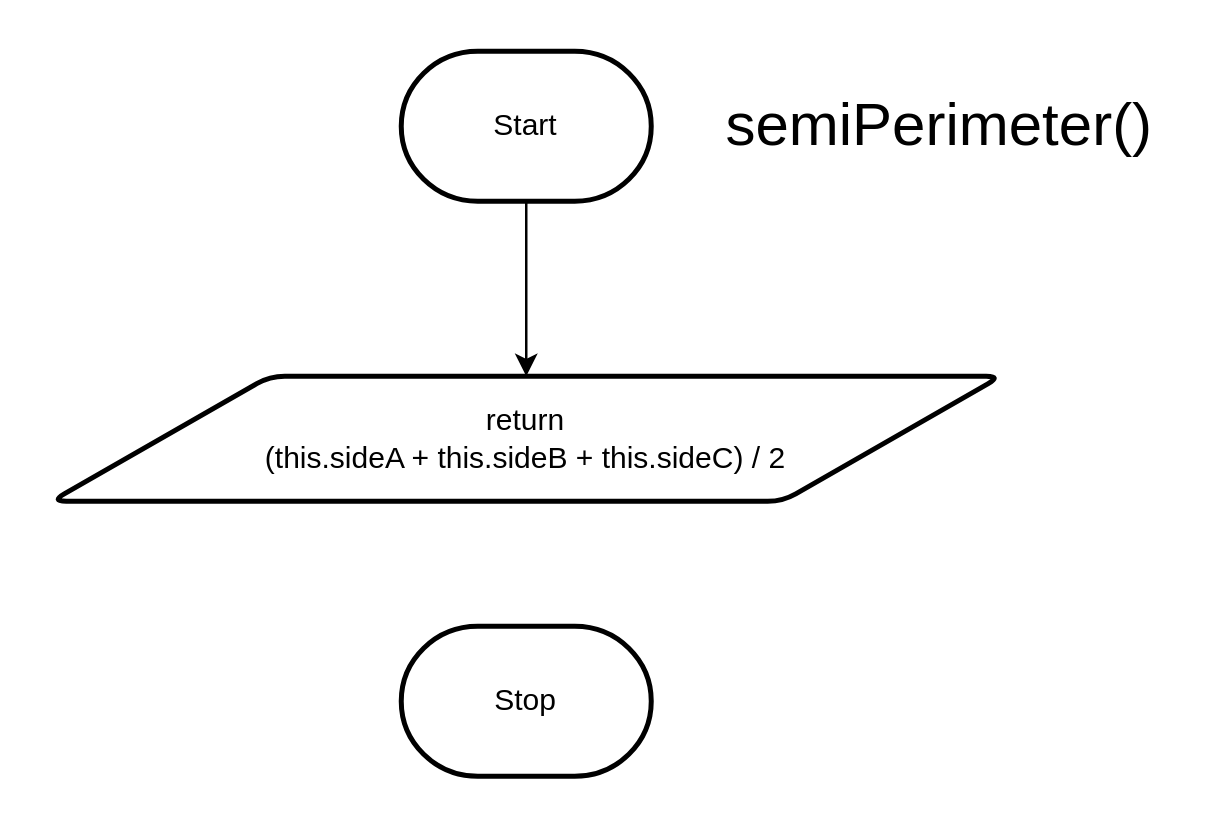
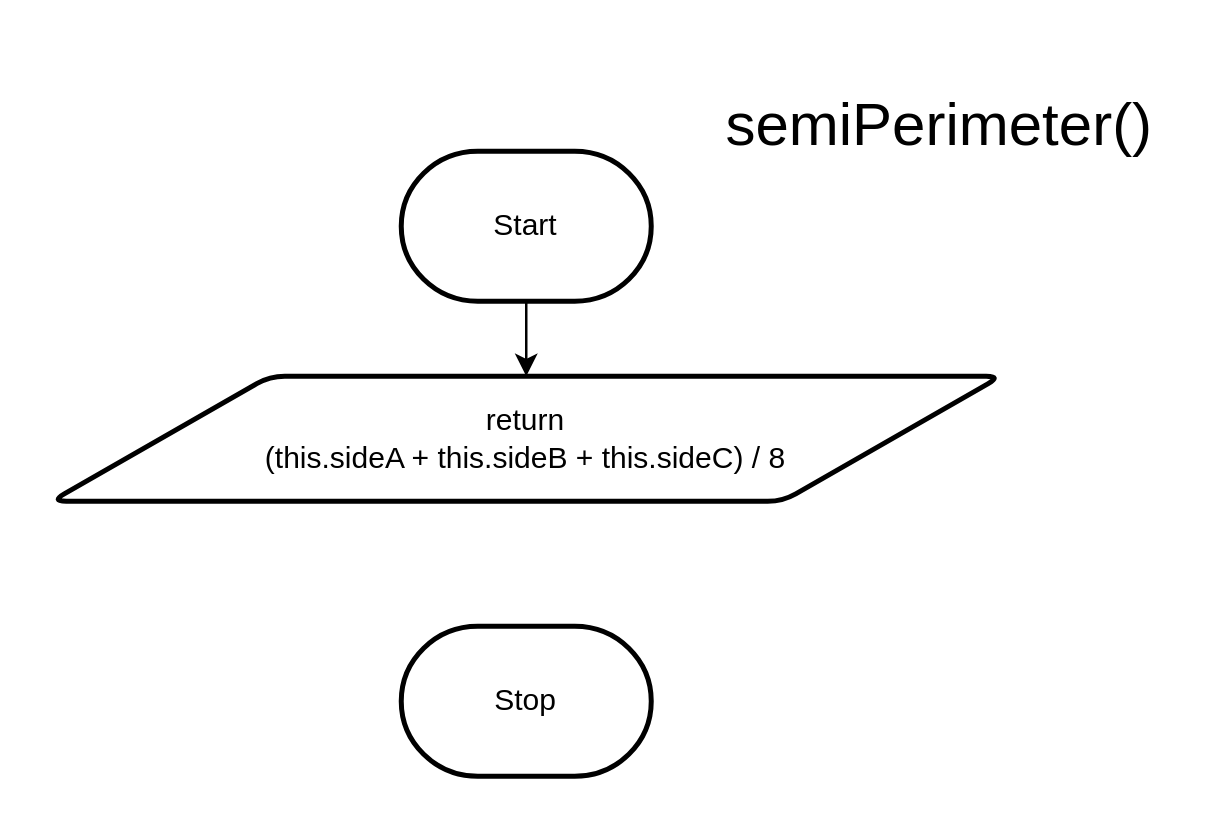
node "Start": moved (526, 126) -> (526, 226)
node "return (this.sideA + this.sideB + this.sideC) / 2": label "return (this.sideA + this.sideB + this.sideC) / 2" -> "return (this.sideA + this.sideB + this.sideC) / 8"
